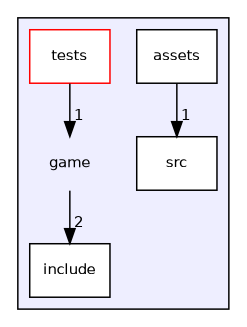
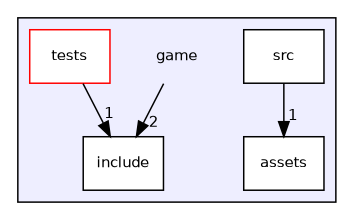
edge "tests" -> "game": now "tests" -> "include"
edge "assets" -> "src": reversed
